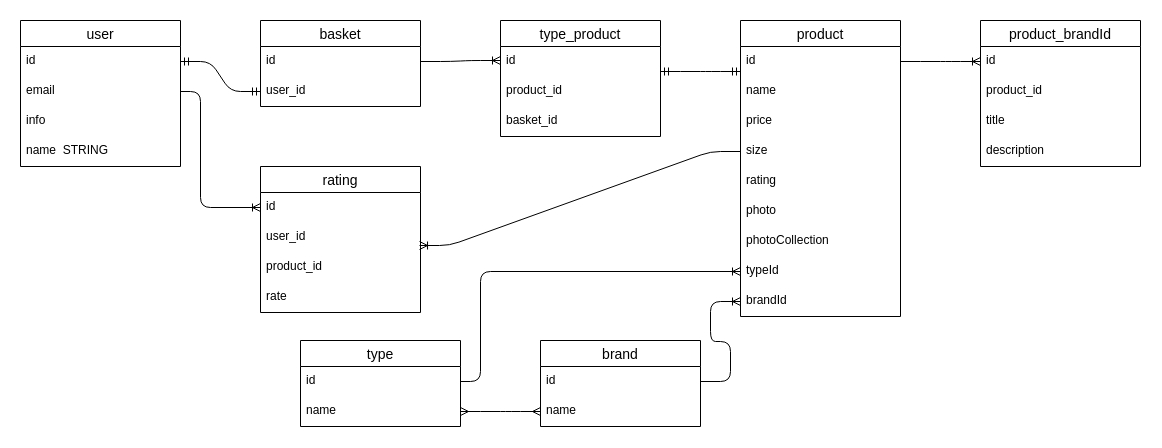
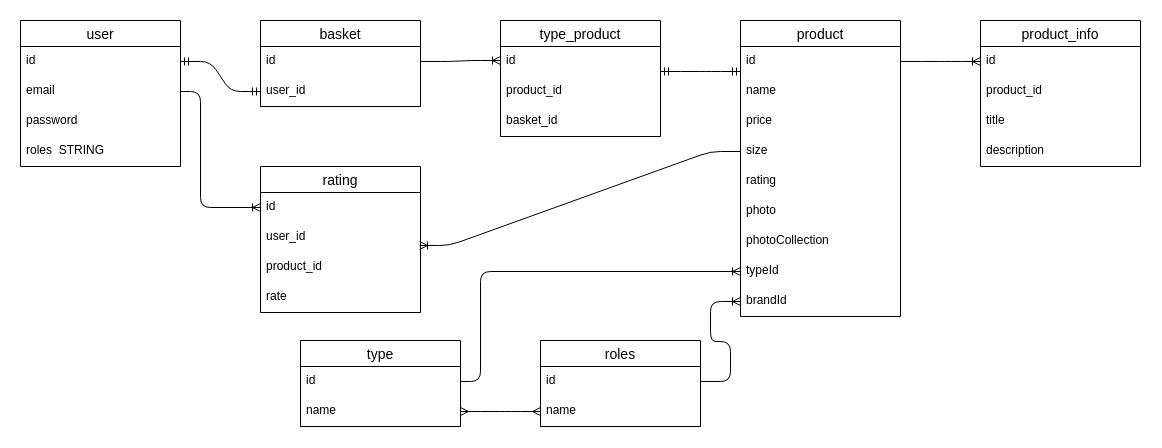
node "product_brandId": label "product_brandId" -> "product_info"
node "info": label "info" -> "password"
node "name STRING": label "name STRING" -> "roles STRING"
node "brand": label "brand" -> "roles"
